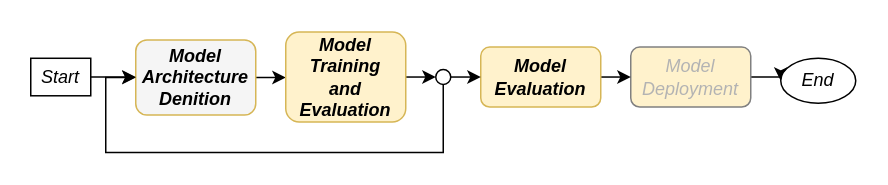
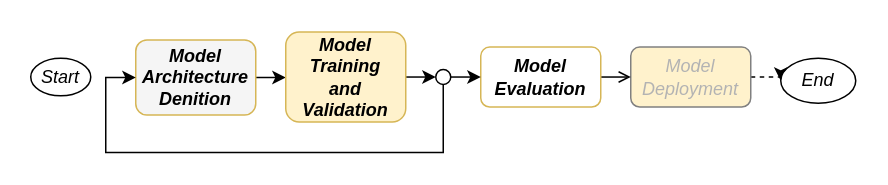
node "Start": shape rectangle -> ellipse
edge "Start" -> "Model Architecture Denition": removed
node "Model Training and Evaluation": label "Model Training and Evaluation" -> "Model Training and Validation"
node "Model Evaluation": fillcolor #fff2cc -> #ffffff
edge "Model Evaluation" -> "Model Deployment": arrowhead classic -> open
edge "Model Deployment" -> "End": style solid -> dashed
